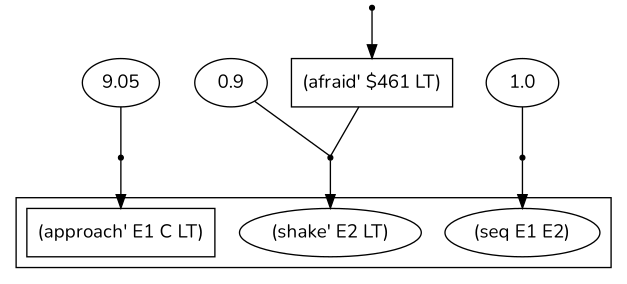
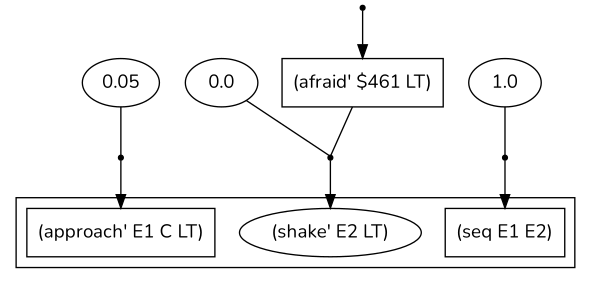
node "9.05": label "9.05" -> "0.05"
node "0.9": label "0.9" -> "0.0"
node "(seq E1 E2)": shape ellipse -> box
